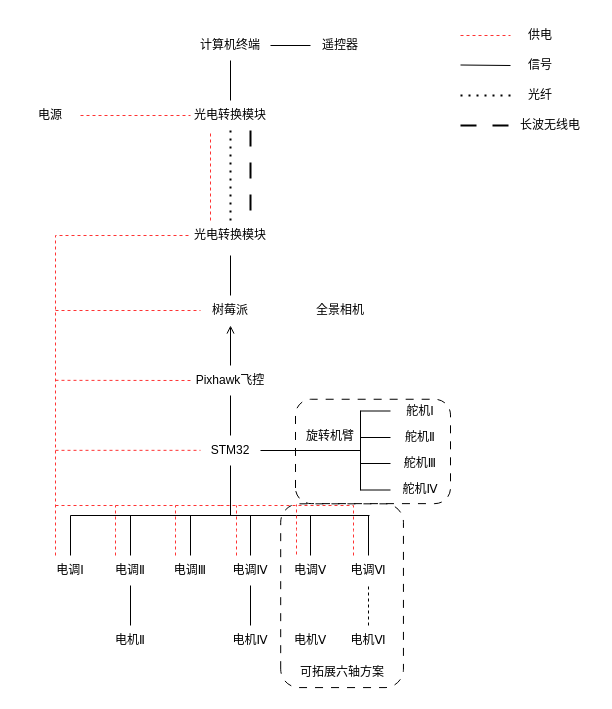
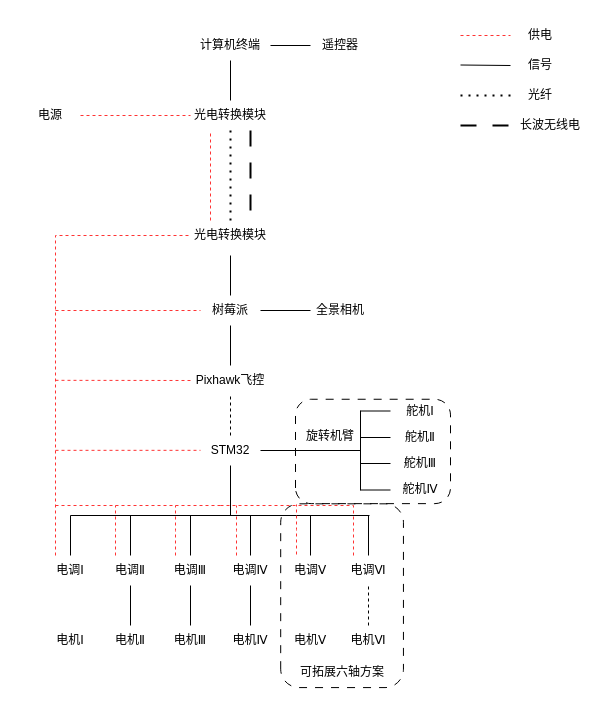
edge "树莓派" -- "全景相机": added
edge "Pixhawk飞控" -> "树莓派": arrowhead open -> none
edge "Pixhawk飞控" -- "STM32": style solid -> dashed
edge "电调Ⅲ" -- "电机Ⅲ": added
node "电机Ⅰ": added
node "电机Ⅲ": added
